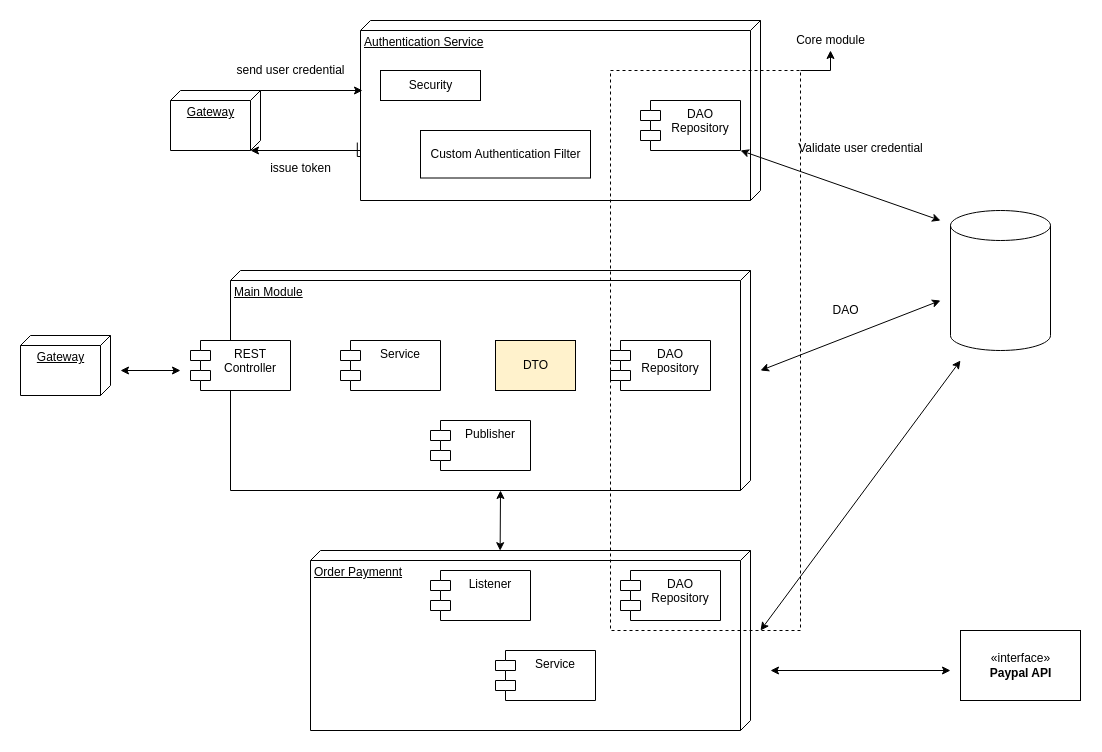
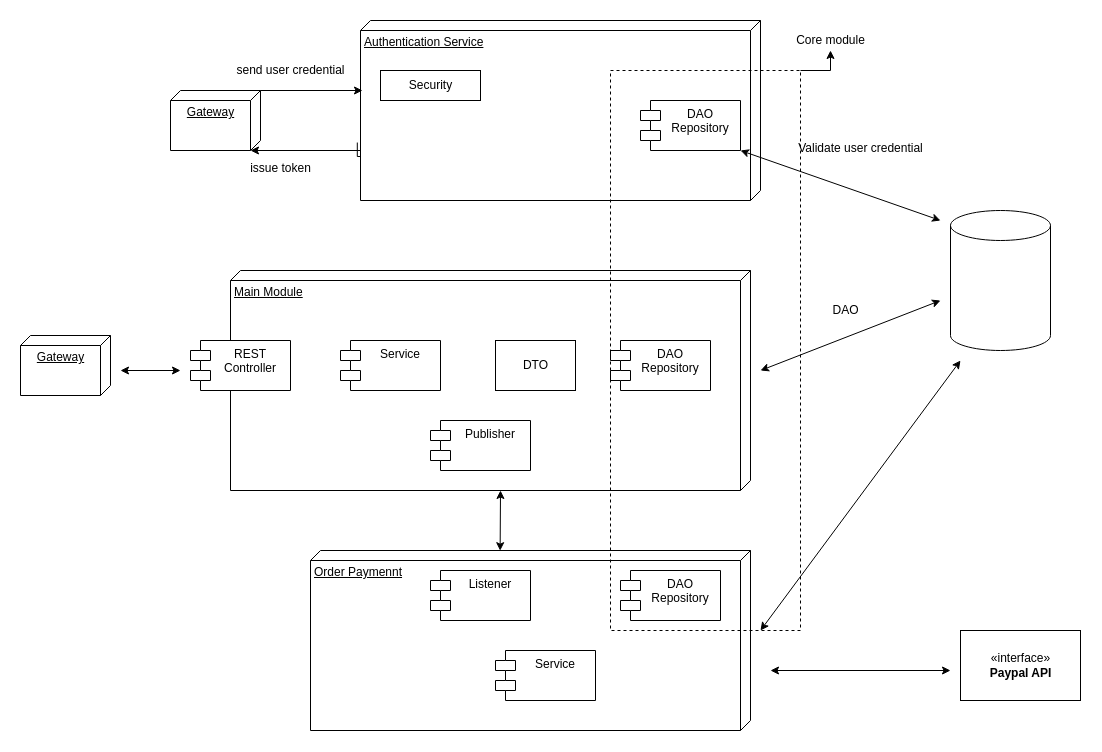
node "Custom Authentication Filter": removed
node "issue token": moved (301, 168) -> (281, 168)
node "DTO": fillcolor #fff2cc -> #ffffff
